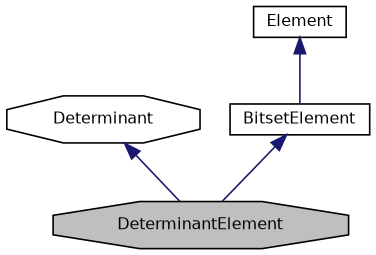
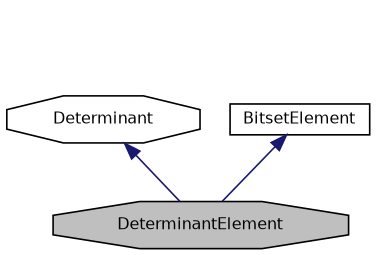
node "Element": removed
